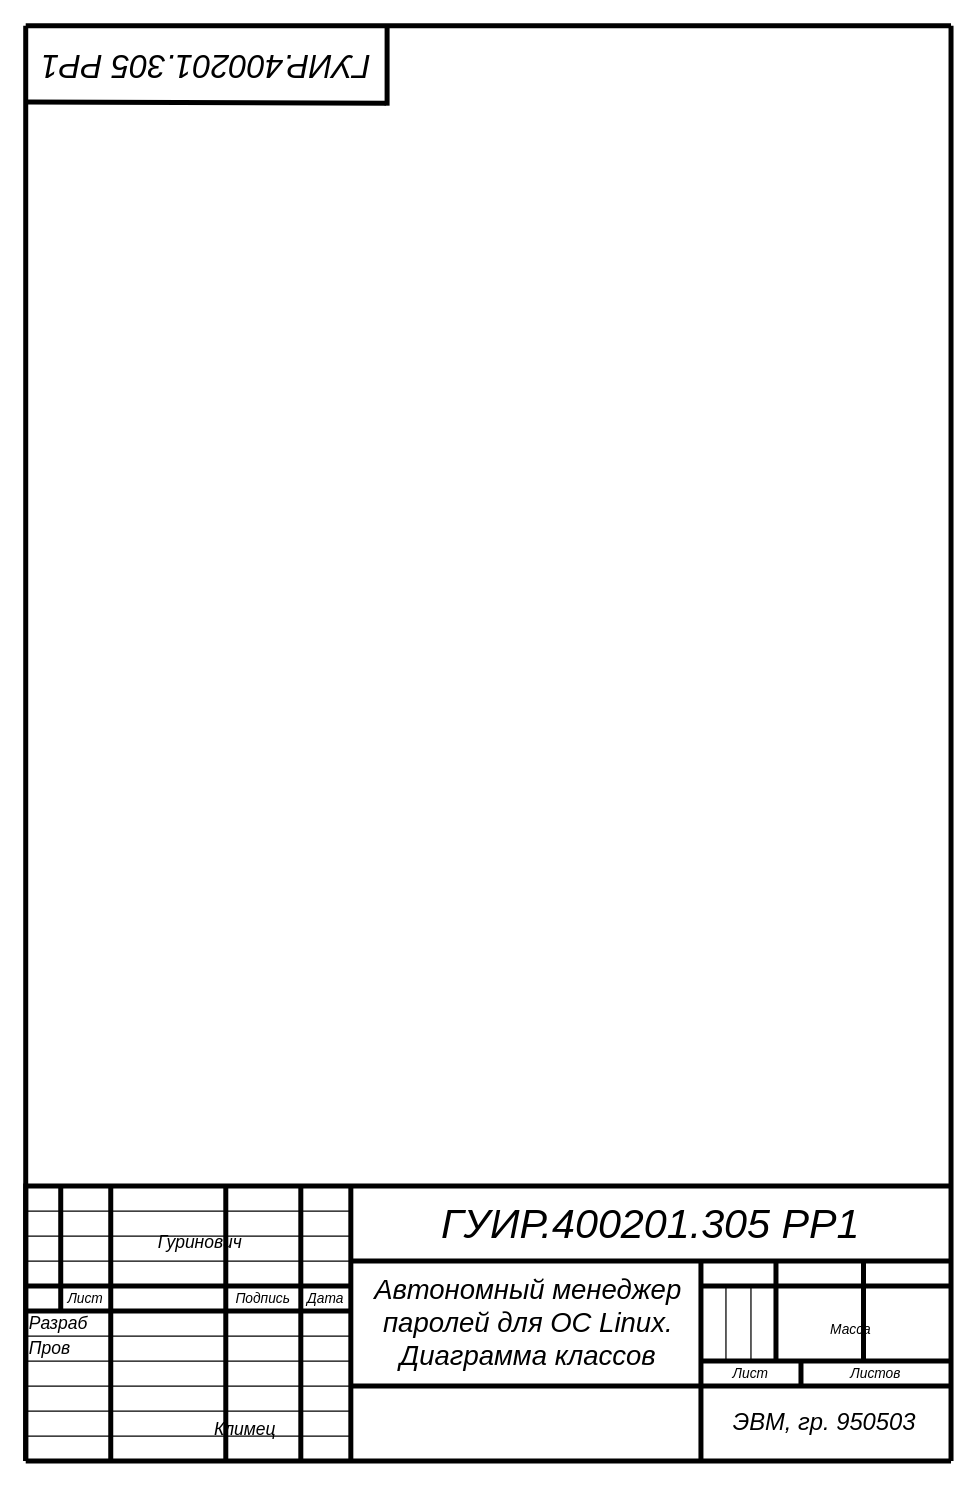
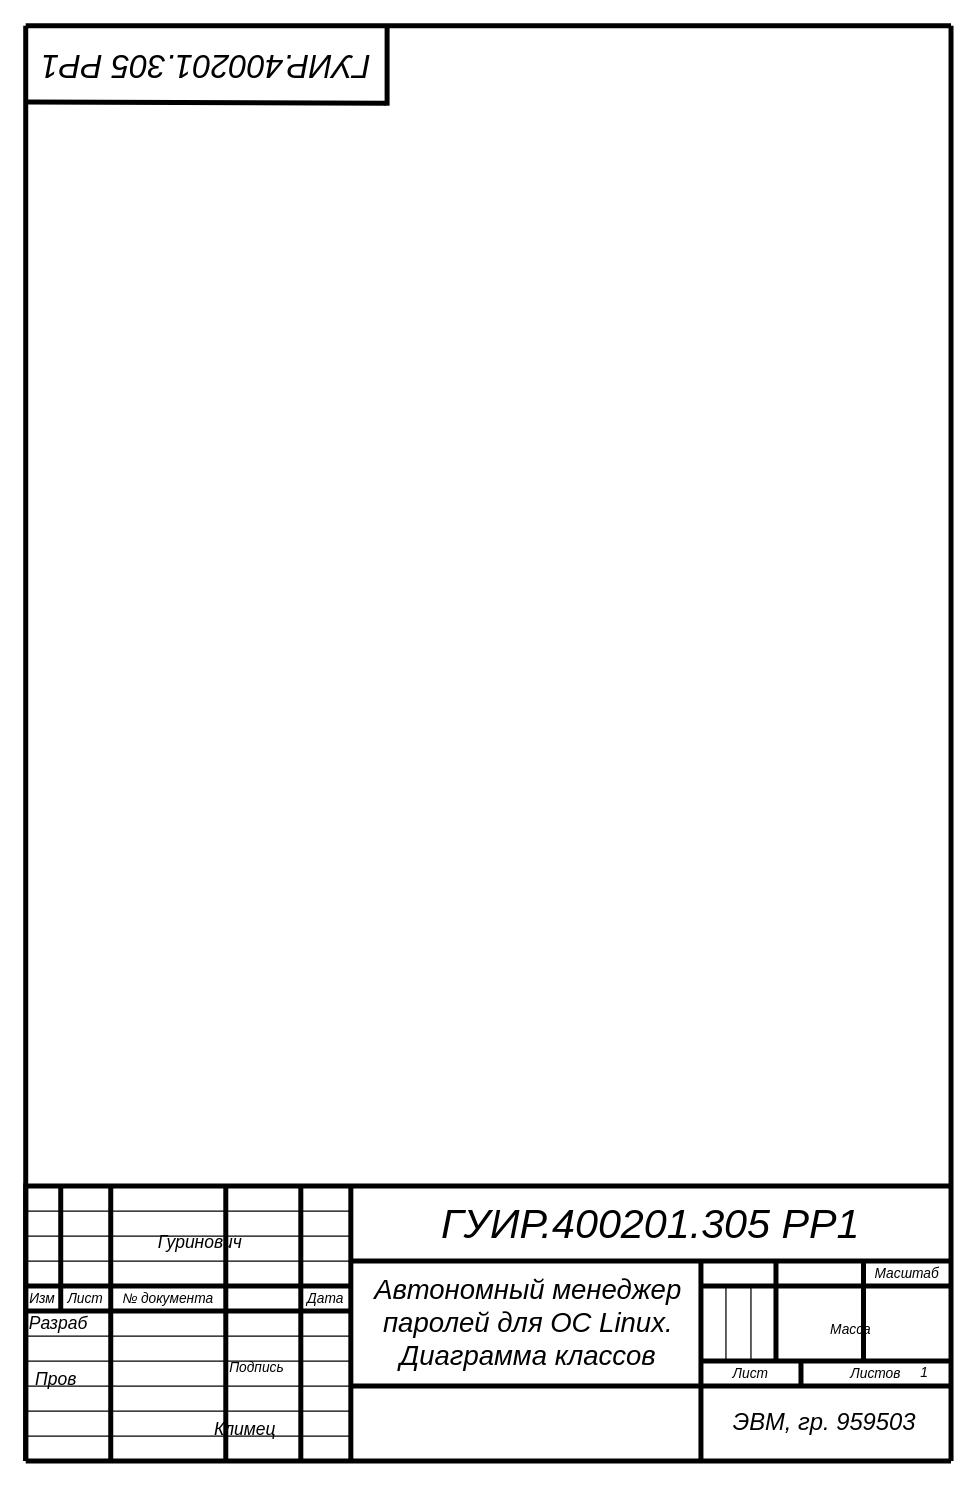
node "Масштаб": added
node "Изм": added
node "№ документа": added
node "Подпись": moved (263, 1298) -> (257, 1367)
node "Пров": moved (68, 1348) -> (74, 1379)
node "1": added
node "ЭВМ, гр. 950503": label "ЭВМ, гр. 950503" -> "ЭВМ, гр. 959503"
